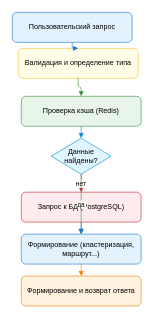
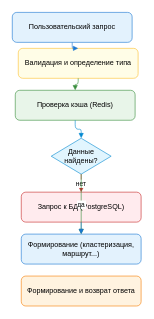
node "Проверка кэша (Redis)": moved (81, 111) -> (75, 105)
edge "Формирование (кластеризация, маршрут...)" -> "Формирование и возврат ответа": removed
